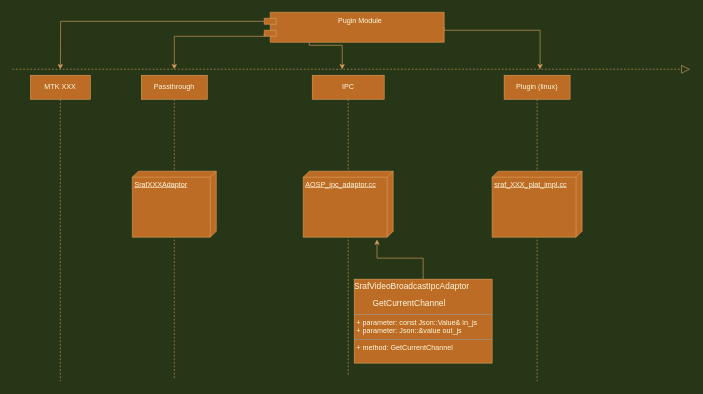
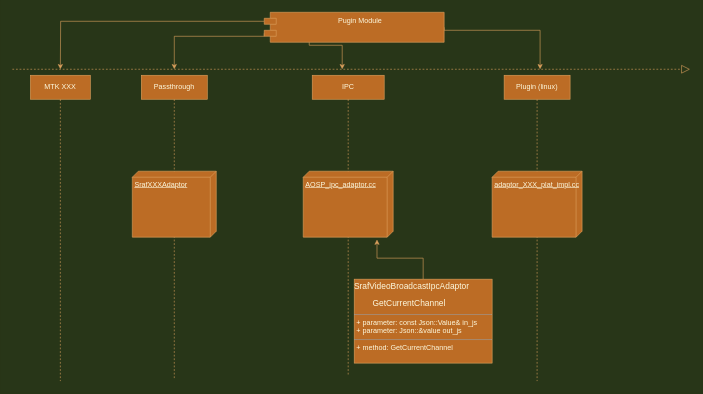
node "sraf_XXX_plat_impl.cc": label "sraf_XXX_plat_impl.cc" -> "adaptor_XXX_plat_impl.cc"
